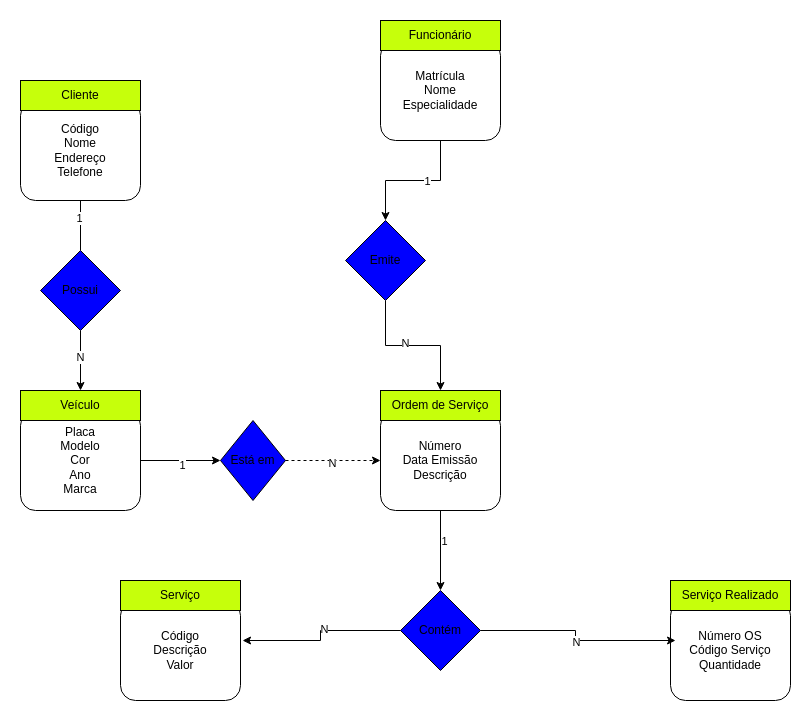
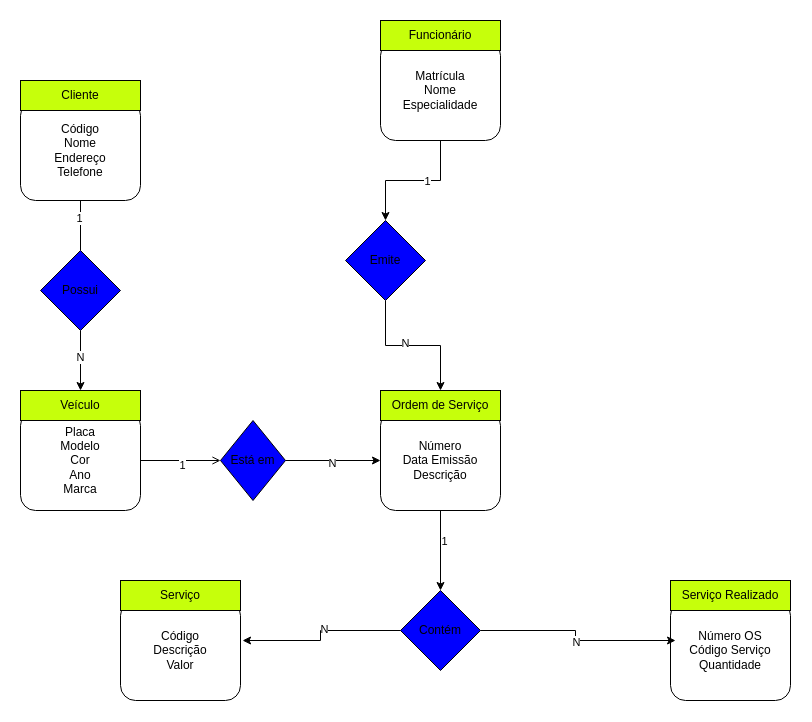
edge "Placa Modelo Cor Ano Marca" -> "Está em": arrowhead classic -> open
edge "Está em" -> "Número Data Emissão Descrição": style dashed -> solid
